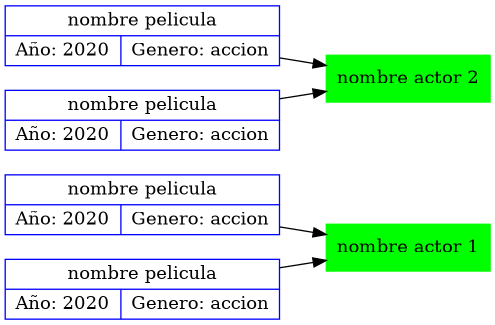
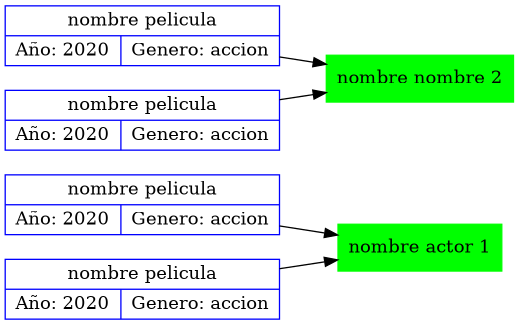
node "nombre actor 2": label "nombre actor 2" -> "nombre nombre 2"
